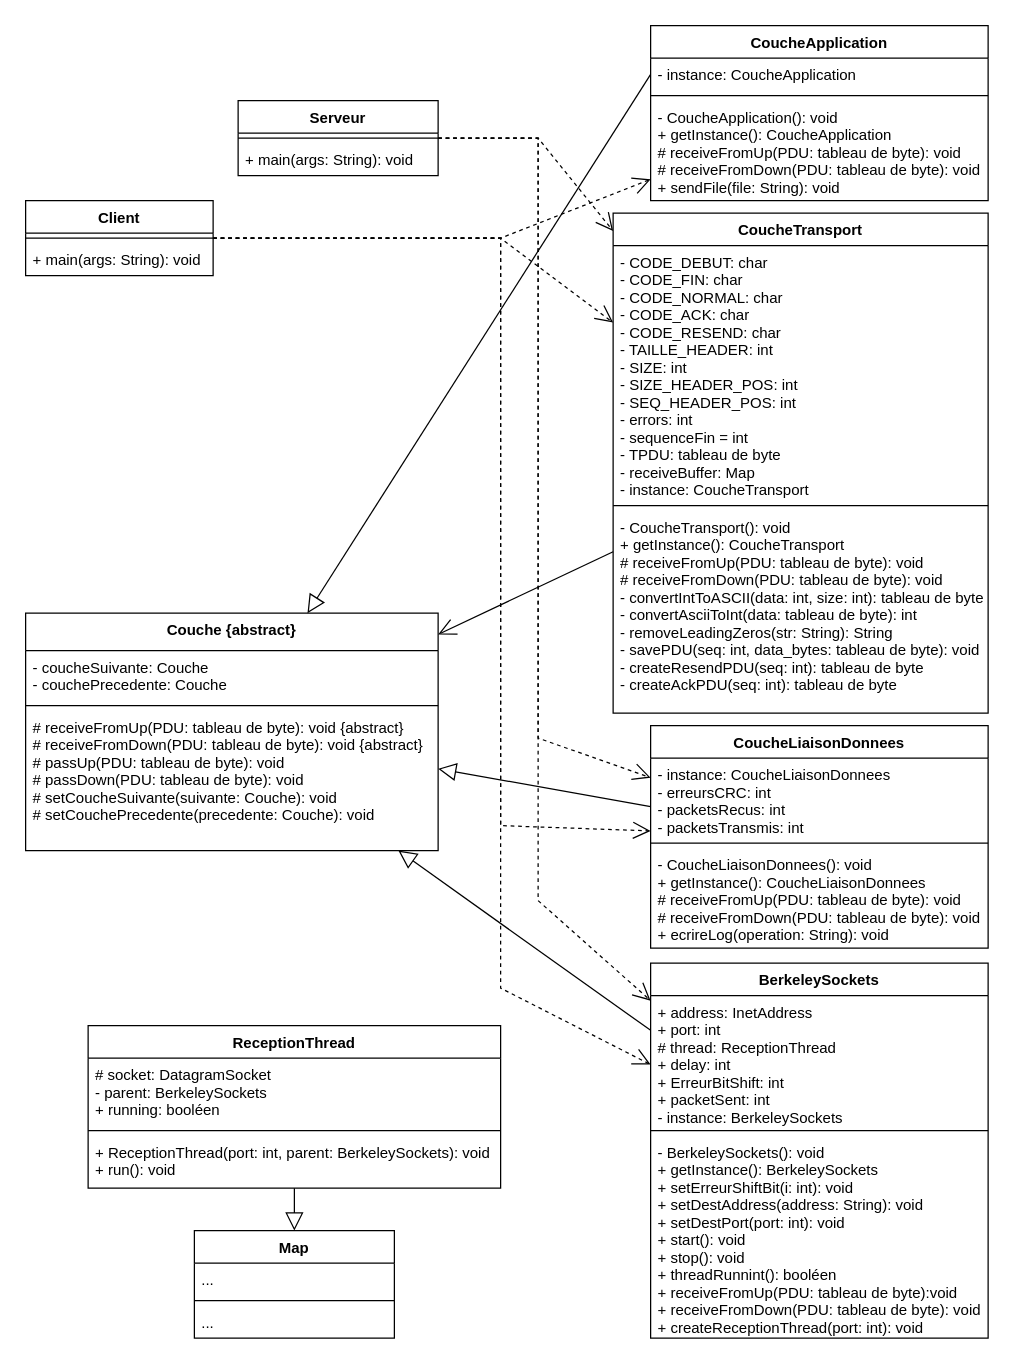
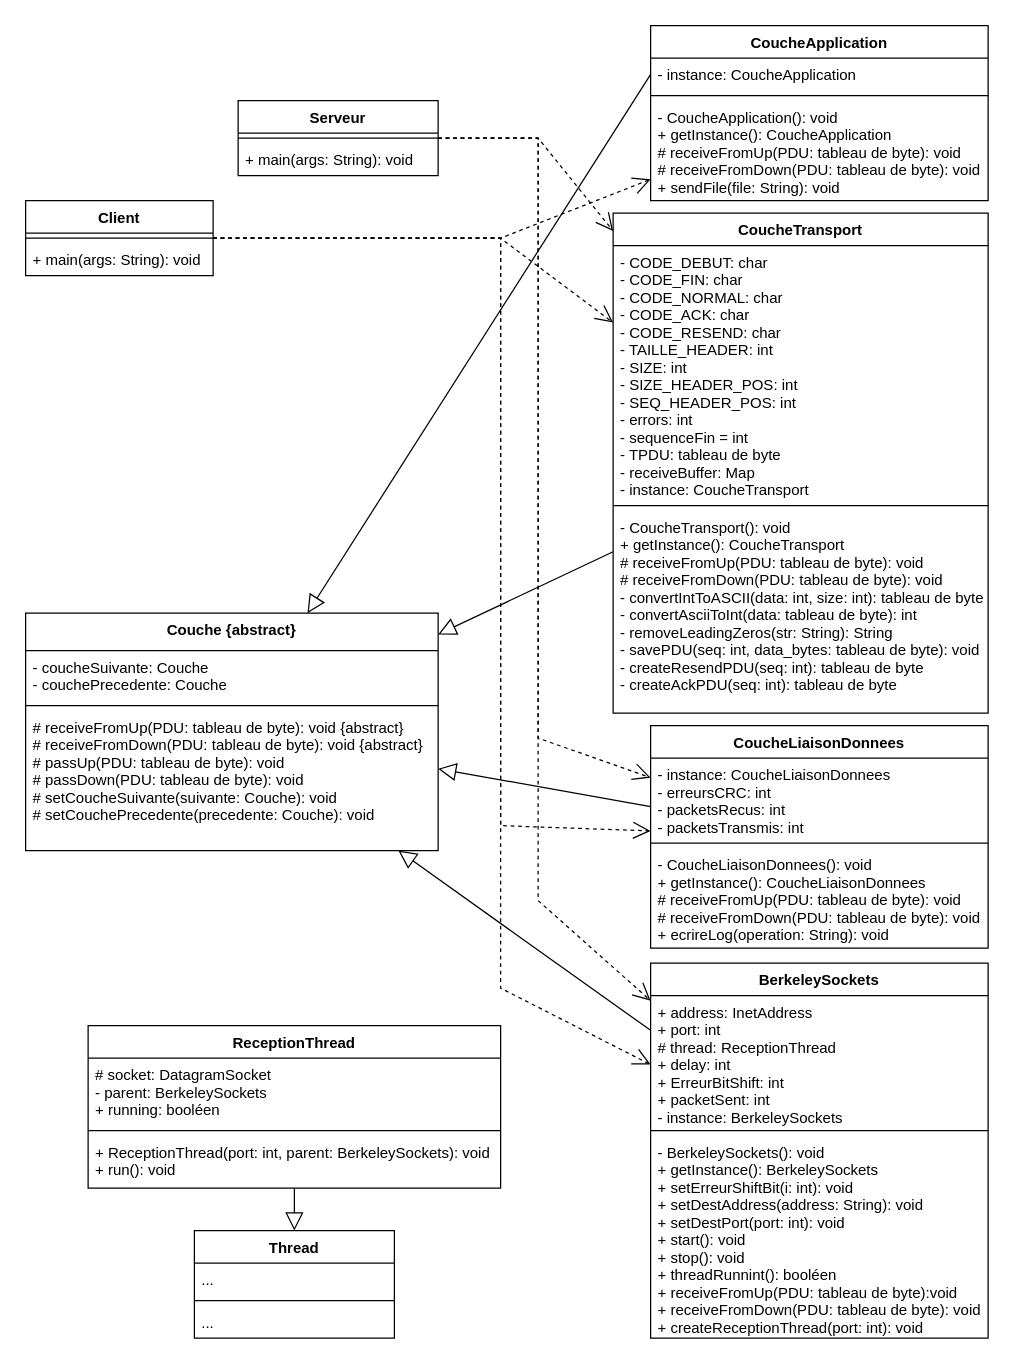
edge "CoucheTransport" -> "Couche {abstract}": arrowhead open -> block
node "Map": label "Map" -> "Thread"
